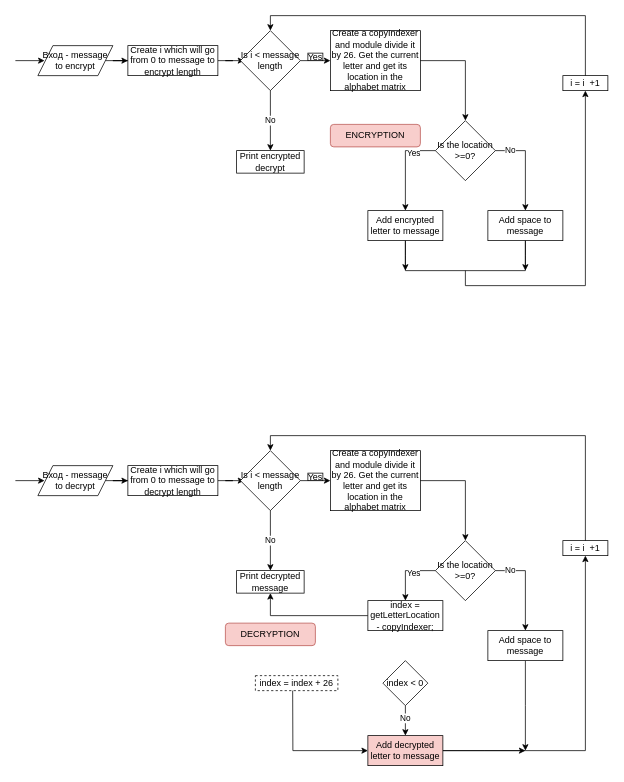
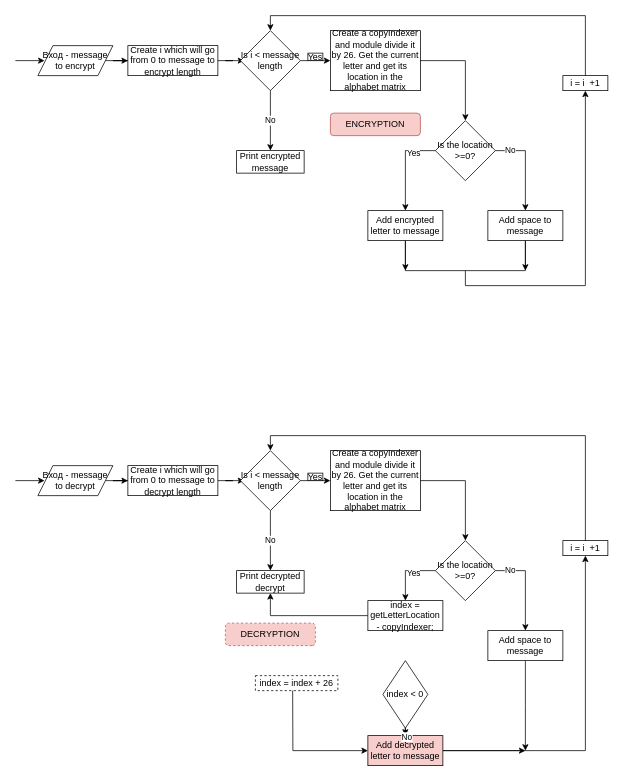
node "ENCRYPTION": moved (375, 135) -> (375, 124)
node "Print encrypted decrypt": label "Print encrypted decrypt" -> "Print encrypted message"
node "Print decrypted message": label "Print decrypted message" -> "Print decrypted decrypt"
node "DECRYPTION": style solid -> dashed
node "index < 0": size 45x45 -> 45x68
